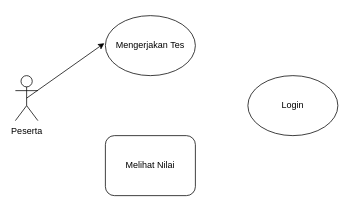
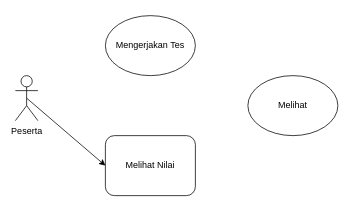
edge "Peserta" -> "Mengerjakan Tes": removed
node "Login": label "Login" -> "Melihat"
edge "Peserta" -> "Melihat Nilai": added
